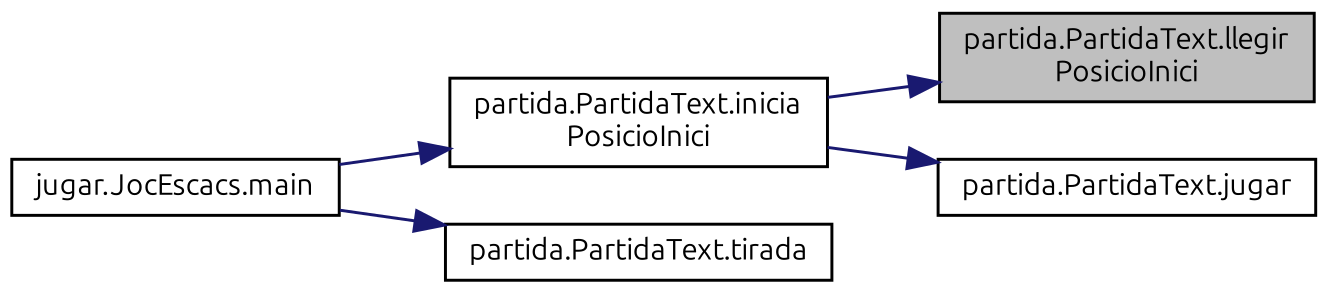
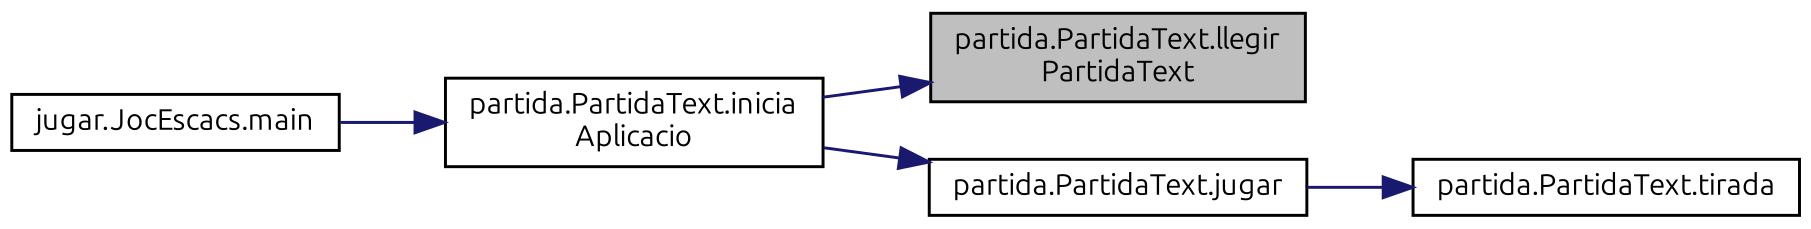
node "partida.PartidaText.llegir PosicioInici": label "partida.PartidaText.llegir PosicioInici" -> "partida.PartidaText.llegir PartidaText"
node "partida.PartidaText.inicia PosicioInici": label "partida.PartidaText.inicia PosicioInici" -> "partida.PartidaText.inicia Aplicacio"
edge "jugar.JocEscacs.main" -> "partida.PartidaText.tirada": now "partida.PartidaText.jugar" -> "partida.PartidaText.tirada"
